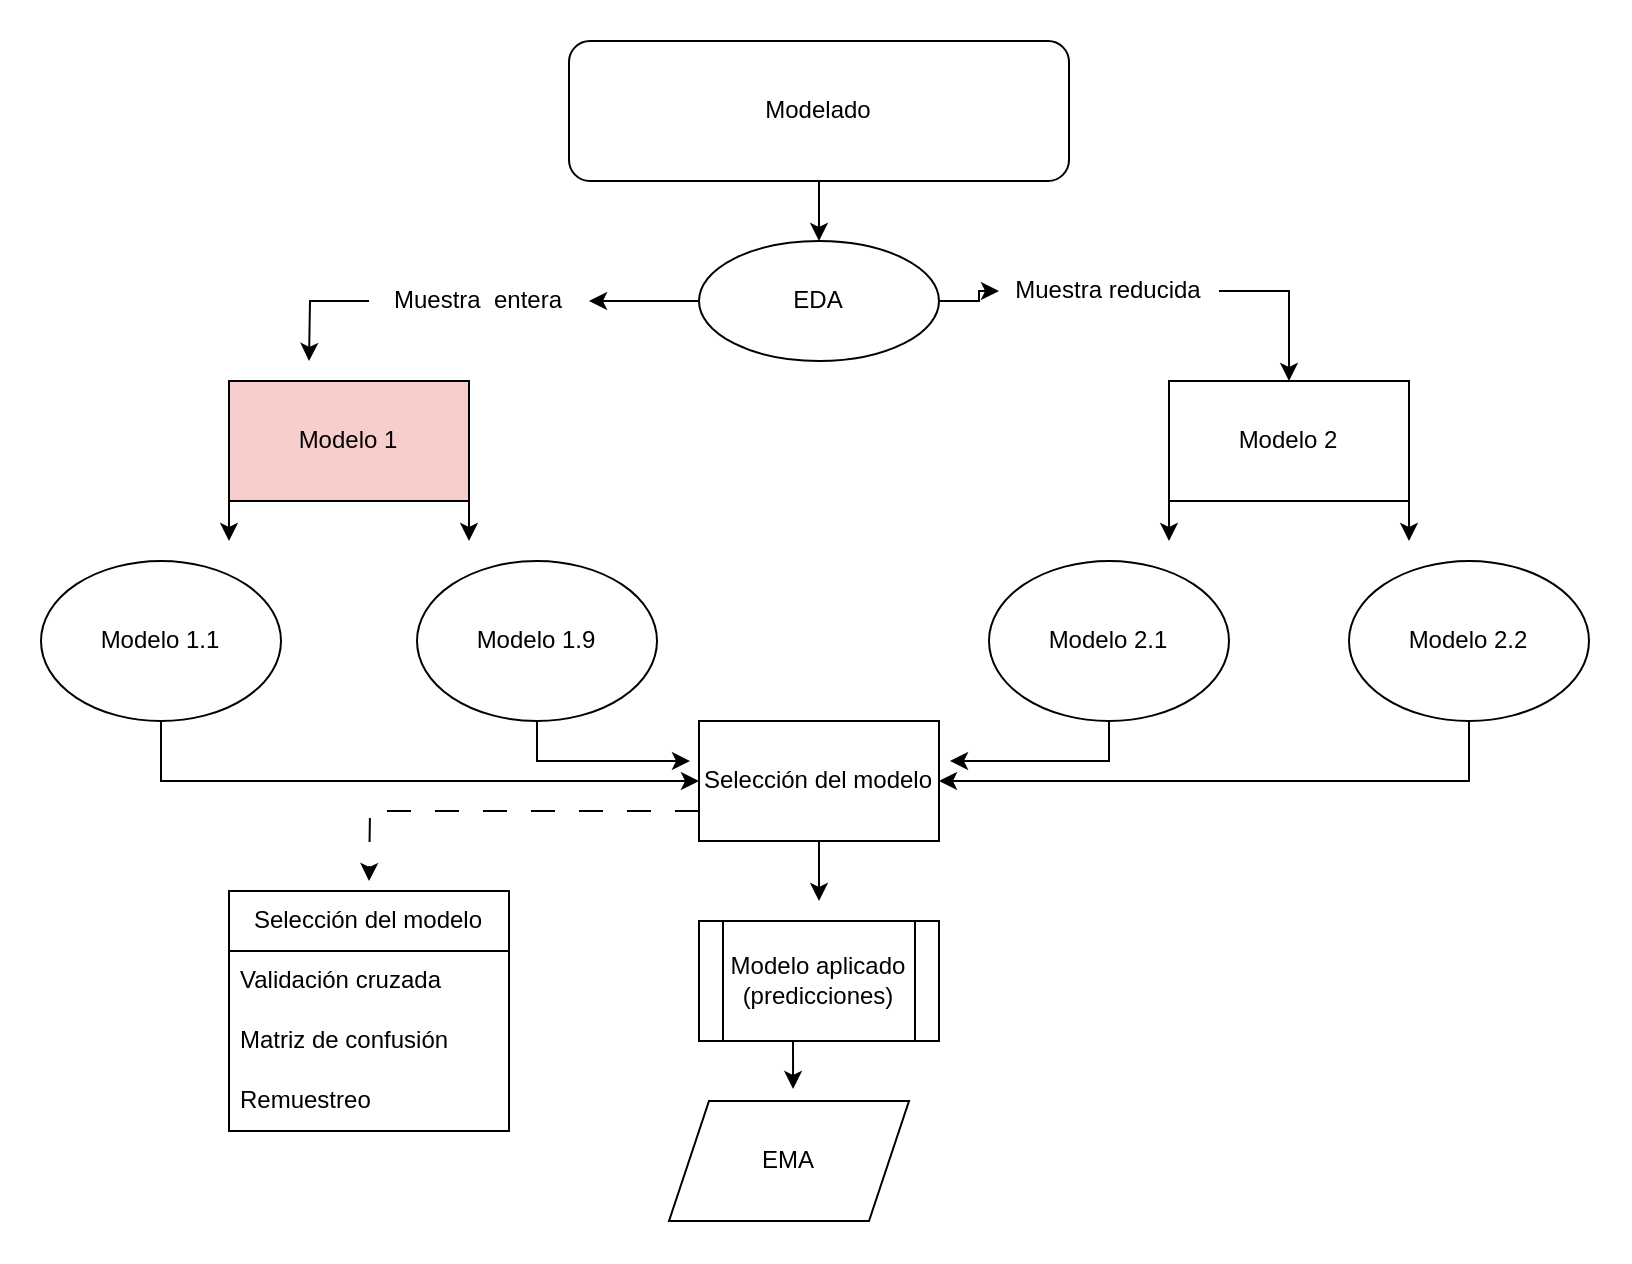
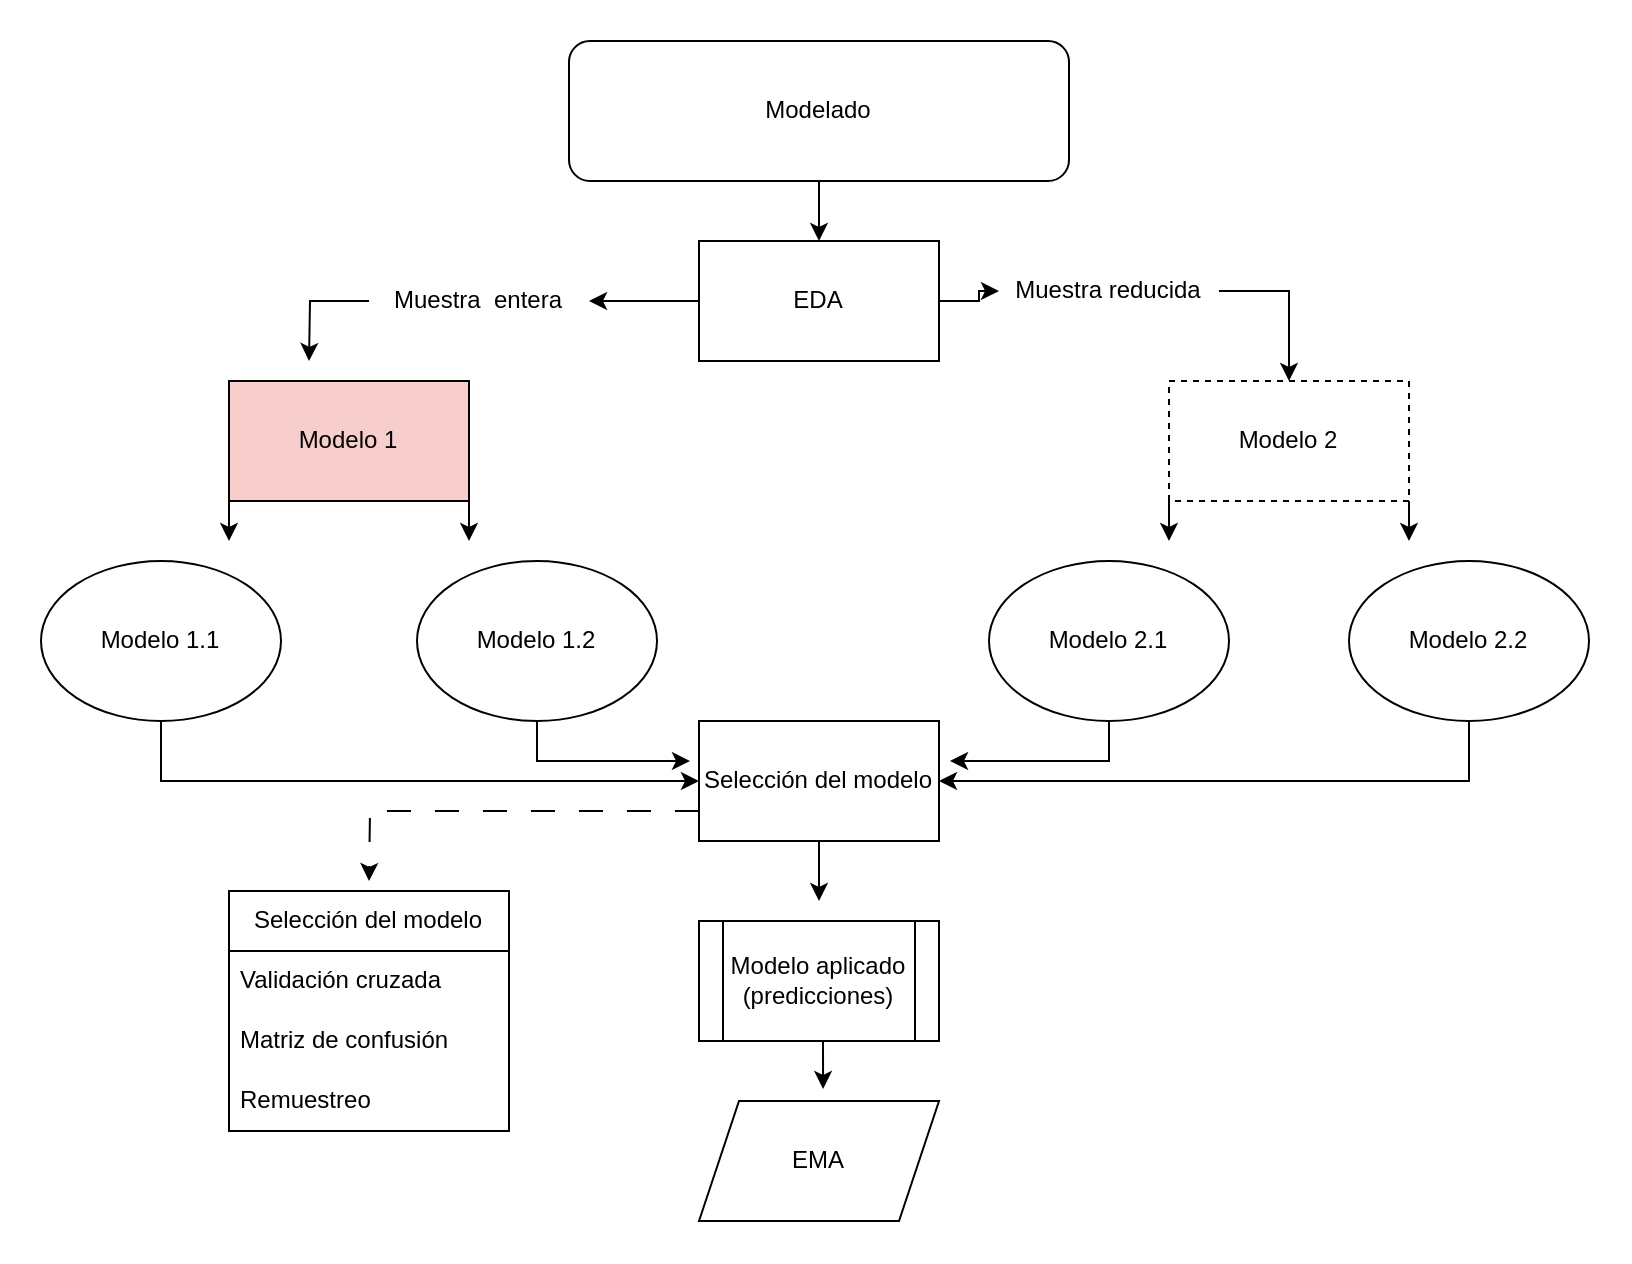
node "EDA": shape ellipse -> rectangle
node "Modelo 2": style solid -> dashed
node "Modelo 1.9": label "Modelo 1.9" -> "Modelo 1.2"
node "EMA": moved (789, 1161) -> (819, 1161)
